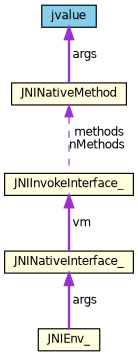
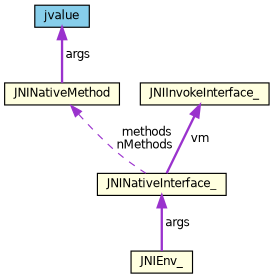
edge "JNIInvokeInterface_" -> "JNINativeMethod": now "JNINativeInterface_" -> "JNINativeMethod"
